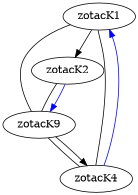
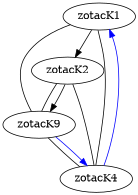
edge "zotacK2" -> "zotacK9": color blue -> black
edge "zotacK2" -- "zotacK4": added
edge "zotacK9" -> "zotacK4": color black -> blue
